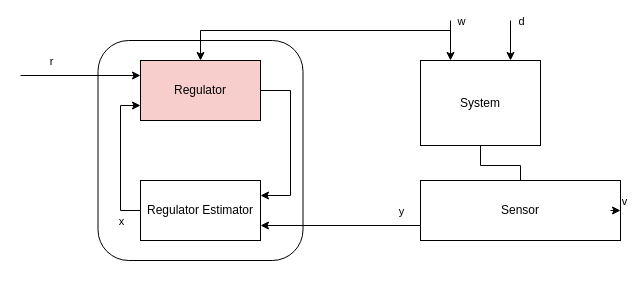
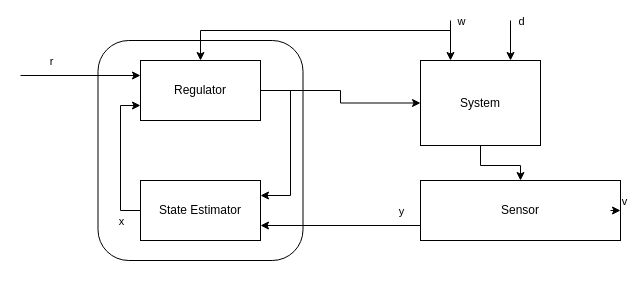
node "Regulator": fillcolor #f8cecc -> #ffffff
edge "Regulator" -> "System": added
edge "System" -- "Sensor": arrowhead none -> classic
node "Regulator Estimator": label "Regulator Estimator" -> "State Estimator"
